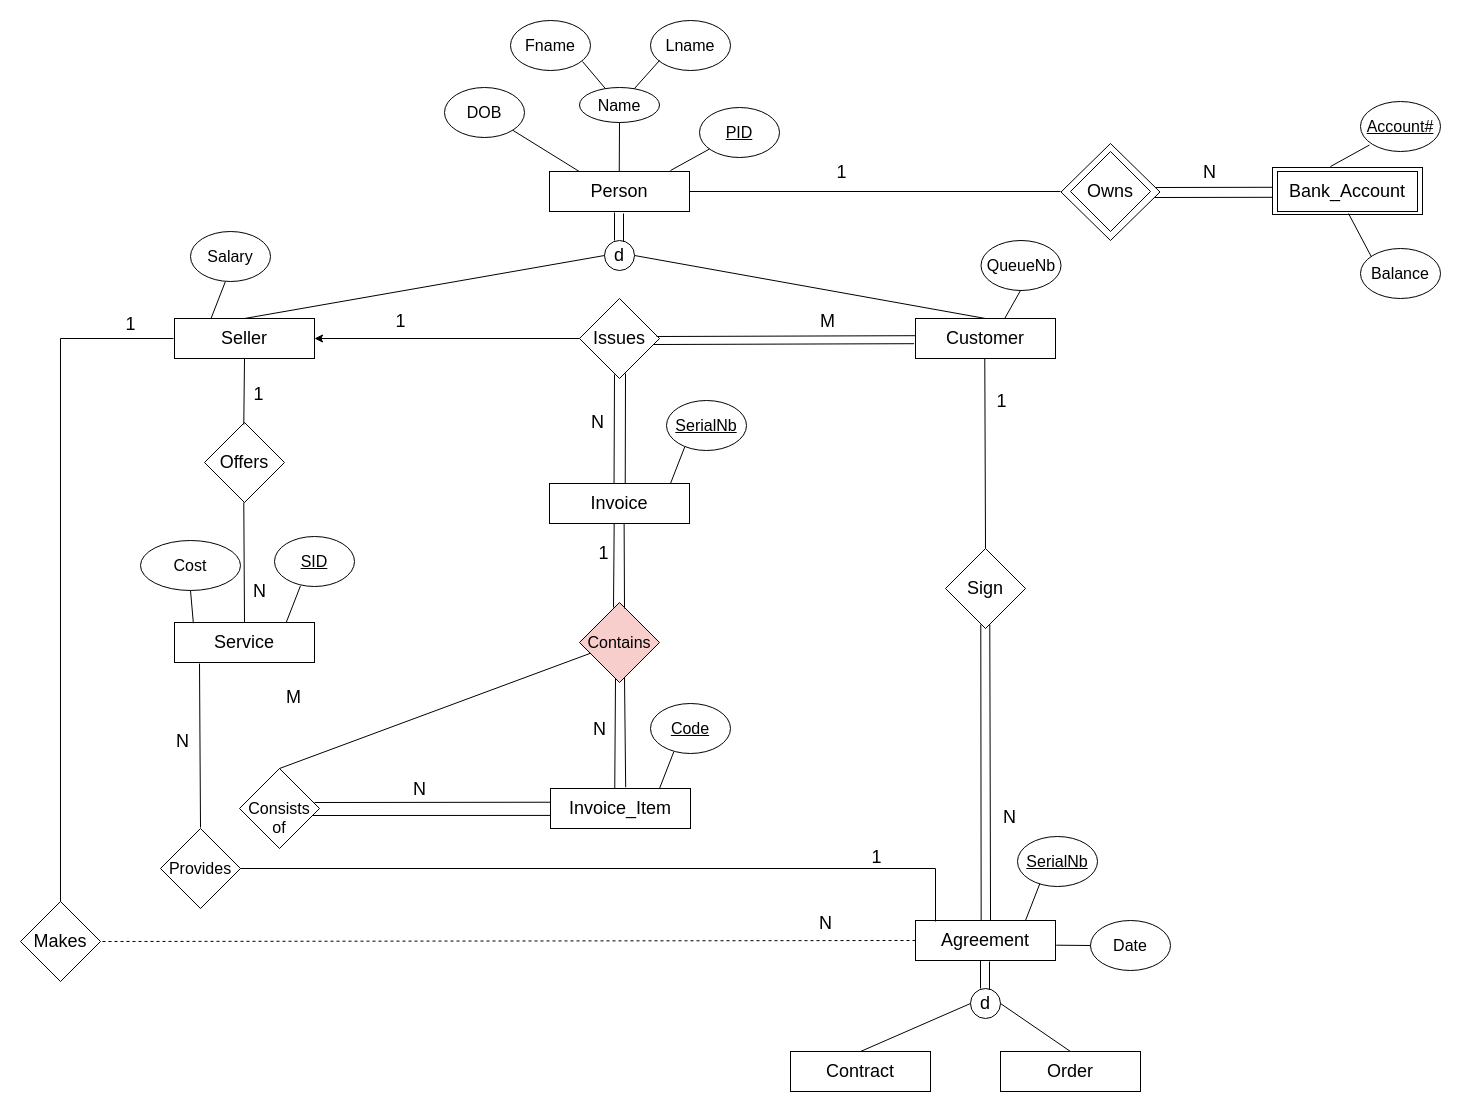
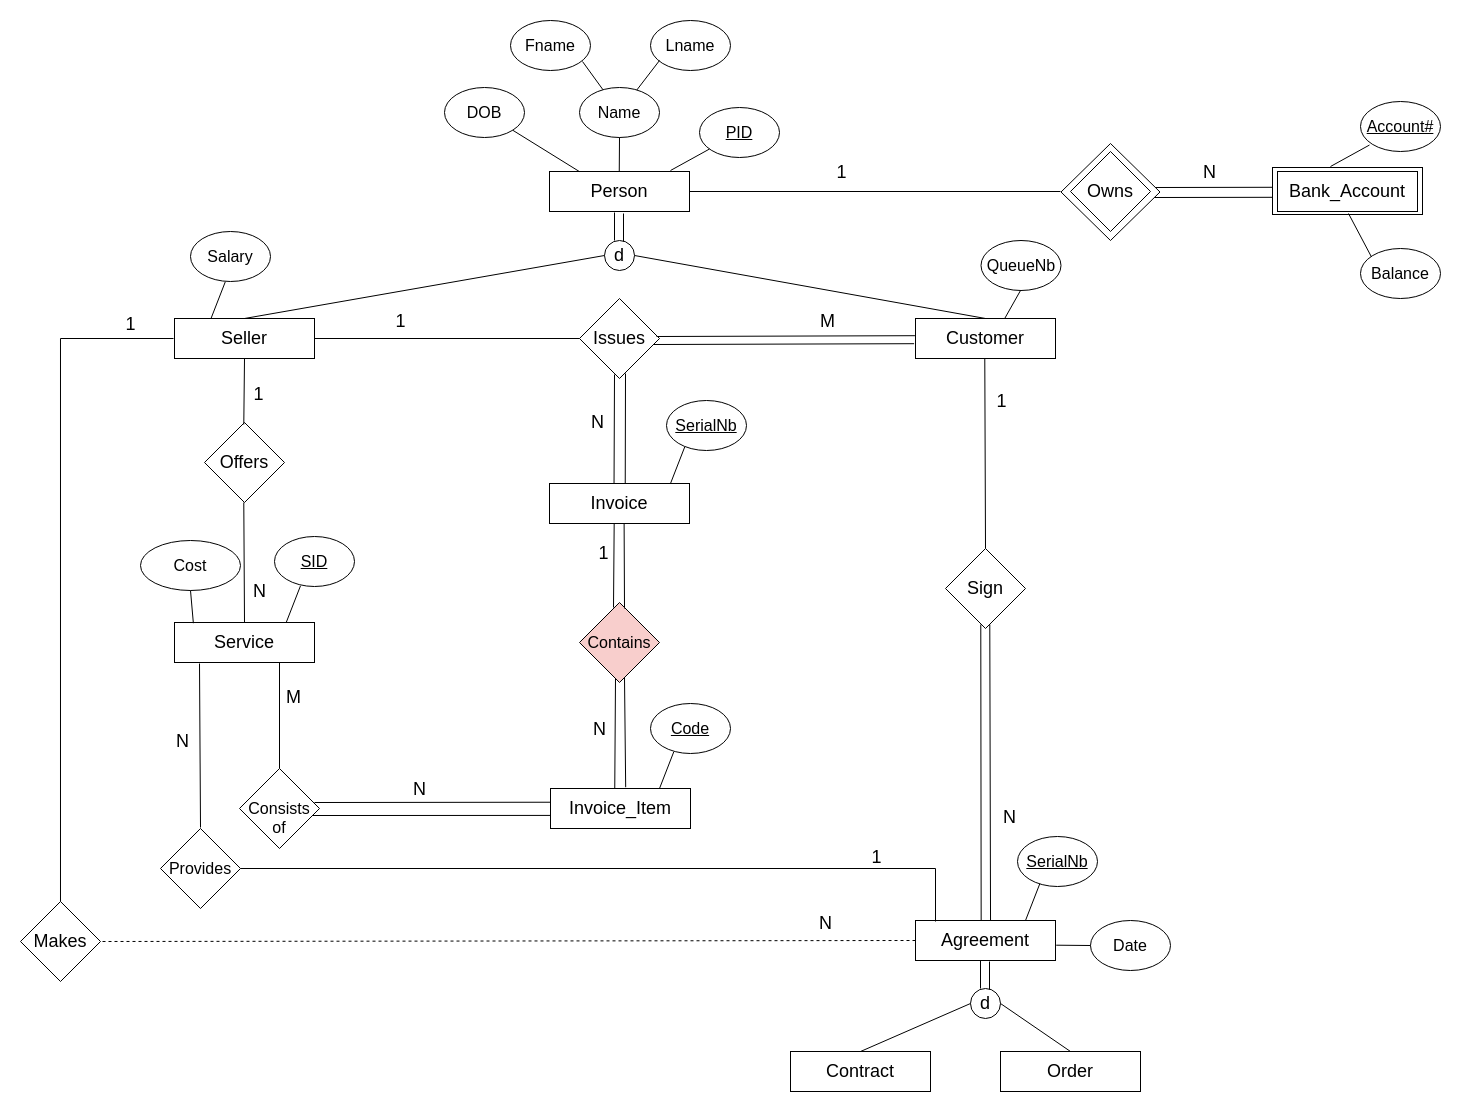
node "Name": size 80x35 -> 80x50
edge "Issues" -> "Seller": arrowhead classic -> none
edge "Contains" -- "Consists of": now "Service" -- "Consists of"
